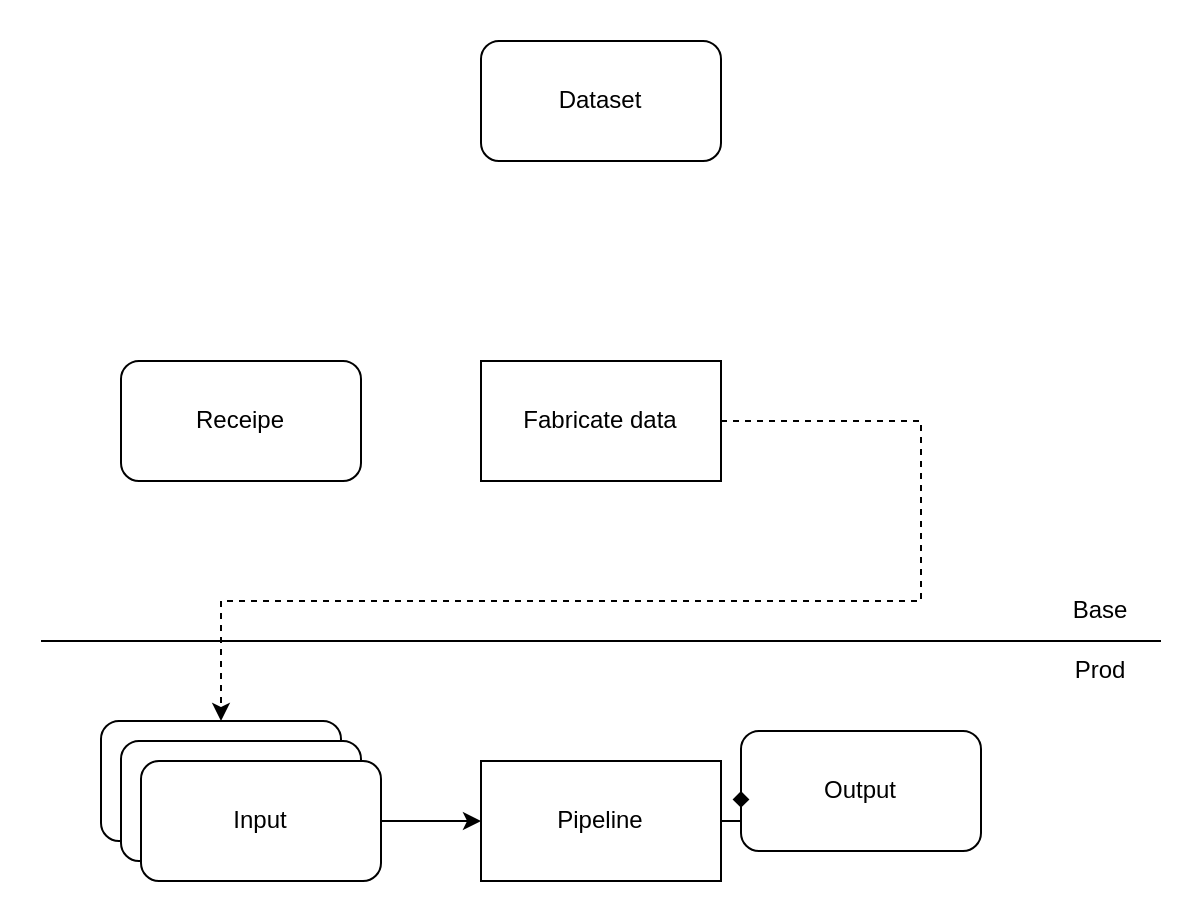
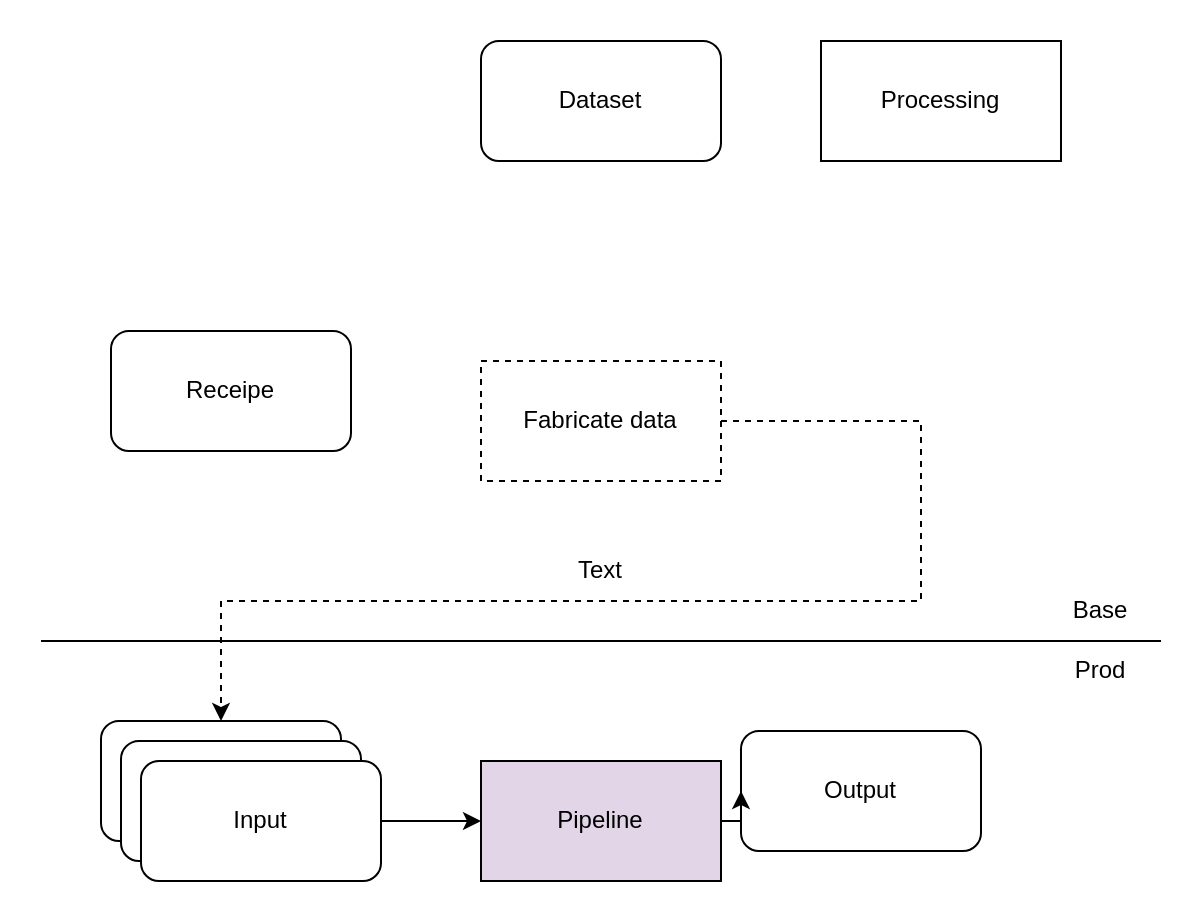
node "Processing": added
node "Receipe": moved (241, 421) -> (231, 391)
node "Fabricate data": style solid -> dashed
node "Text": added
edge "Pipeline" -> "Output": arrowhead diamond -> classic
node "Pipeline": fillcolor #ffffff -> #e1d5e7
